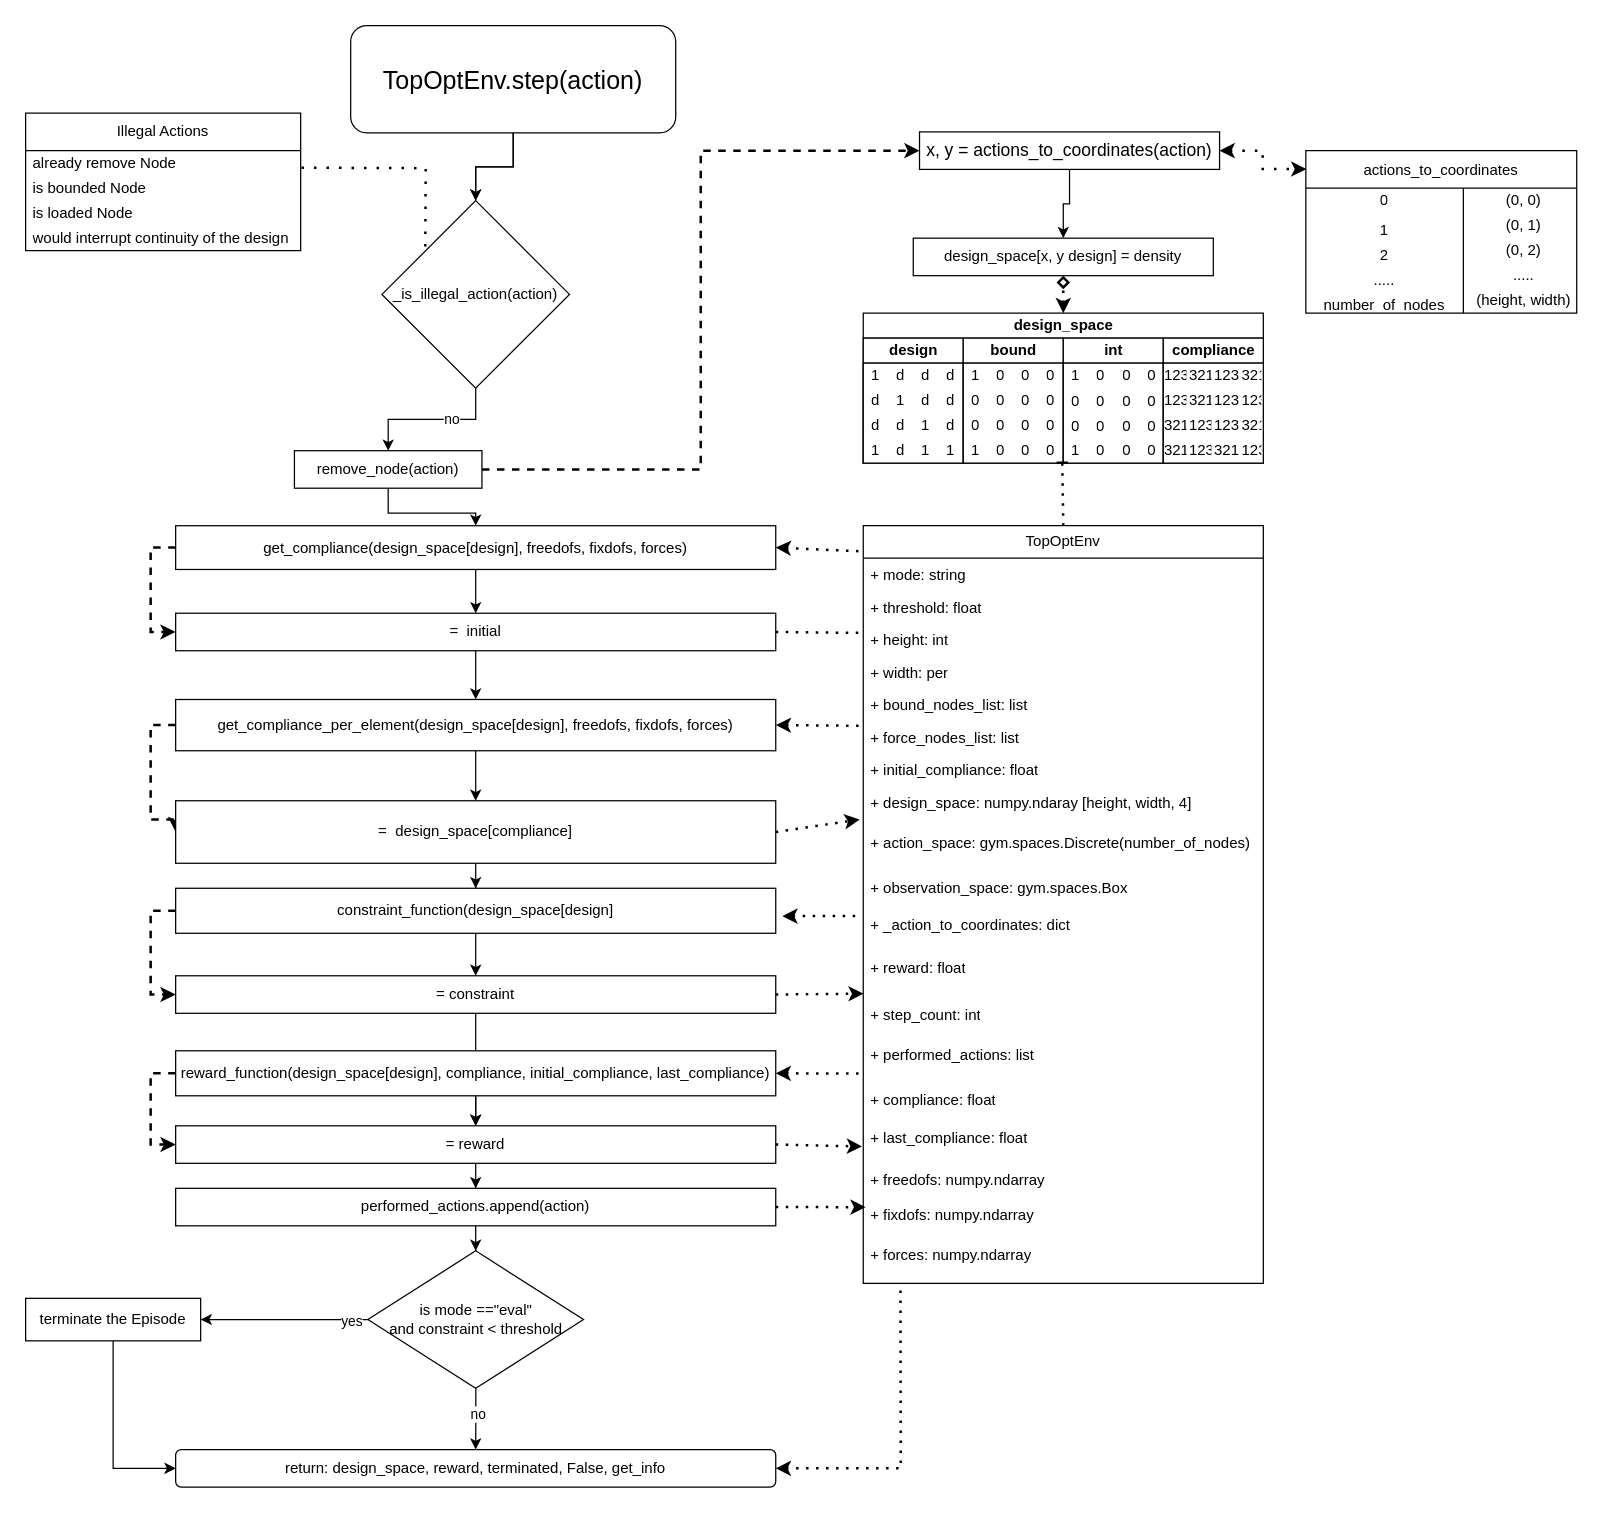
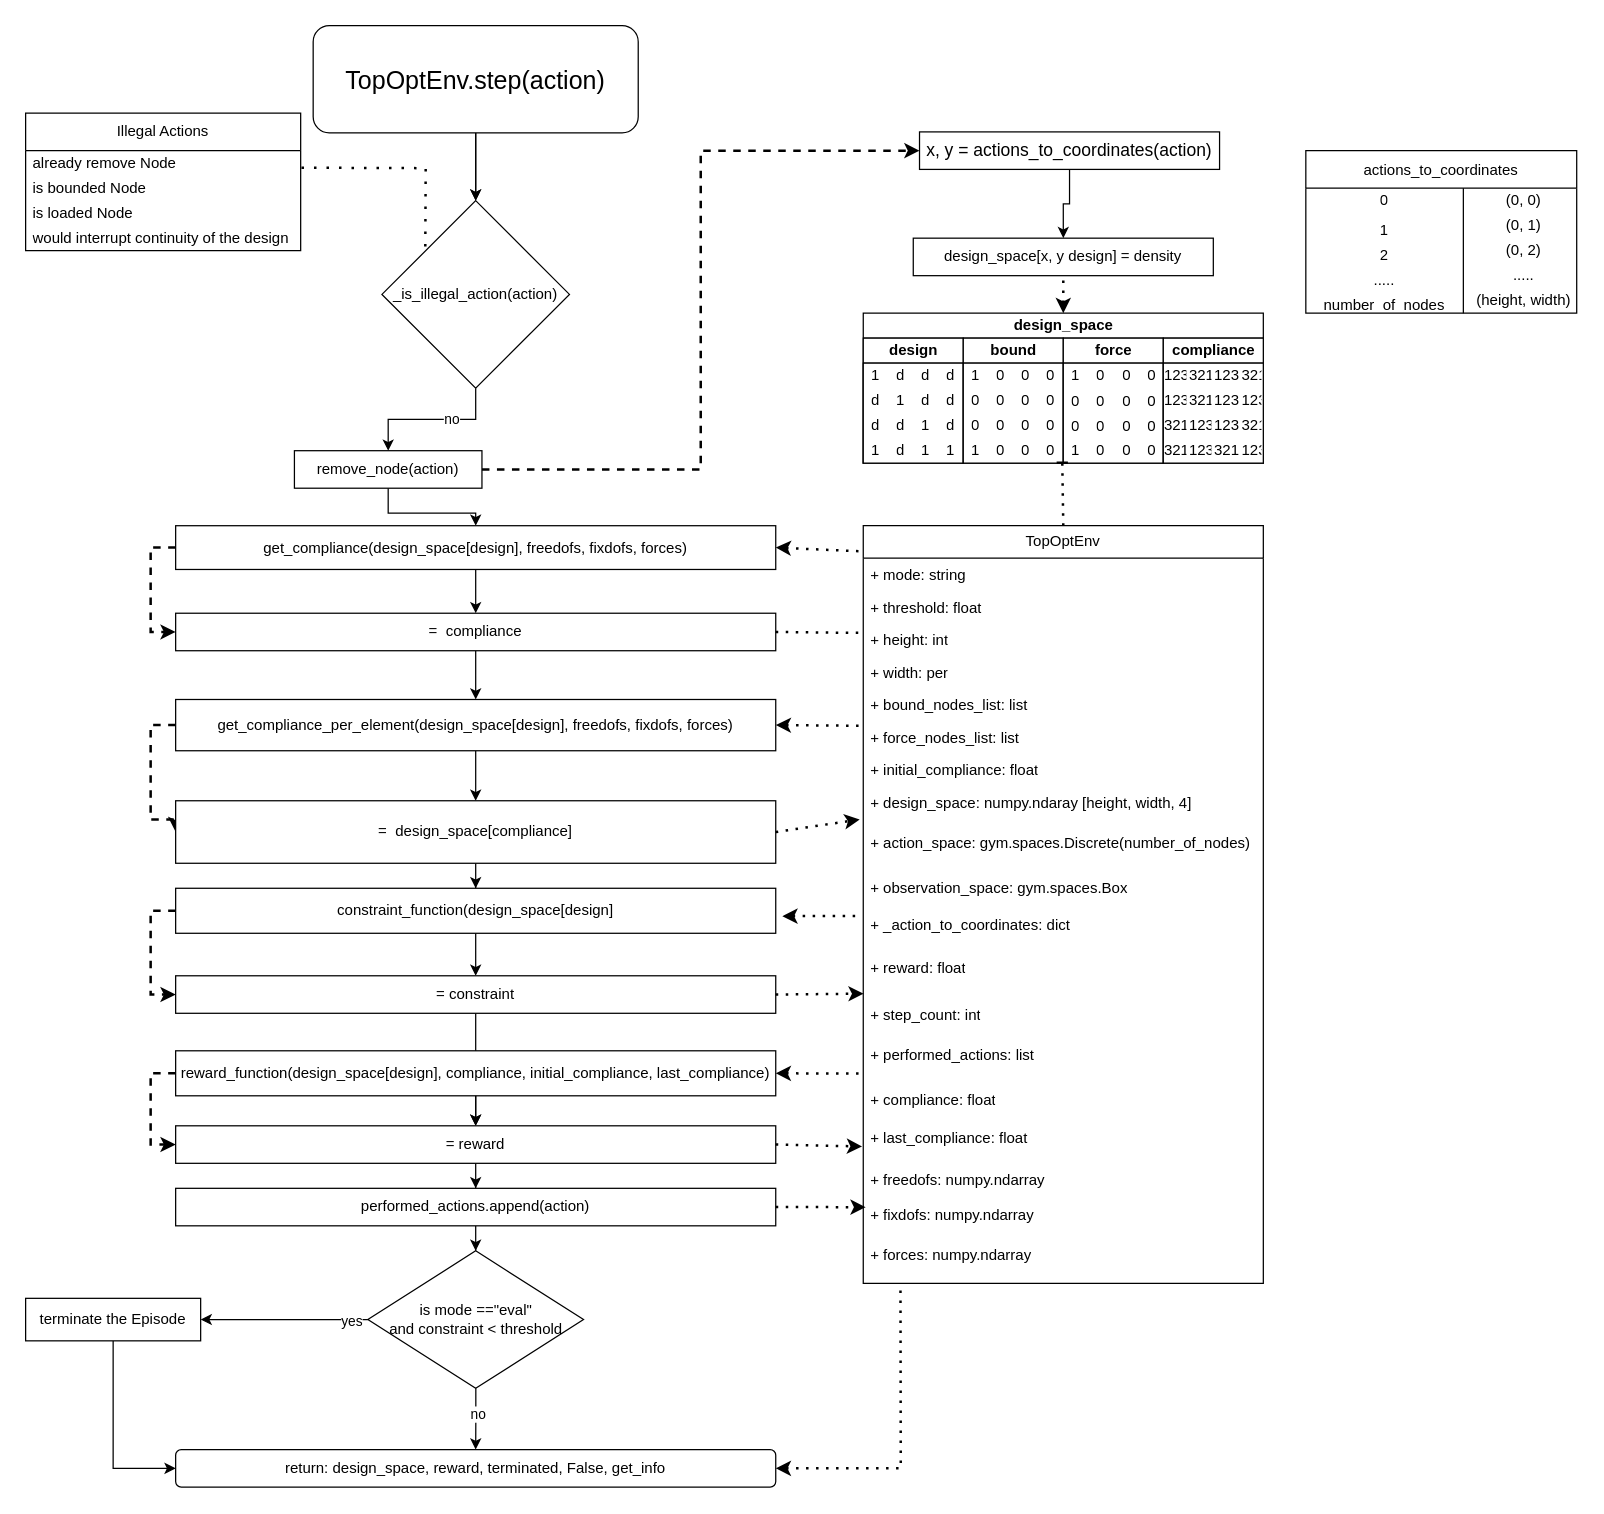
node "TopOptEnv.step(action)": moved (513, 79) -> (476, 79)
edge "x, y = actions_to_coordinates(action)" -- "actions_to_coordinates": removed
edge "design_space[x, y design] = density" -- "design_space": arrowhead diamond -> none
node "int": label "int" -> "force"
node "= initial": label "= initial" -> "= compliance"
